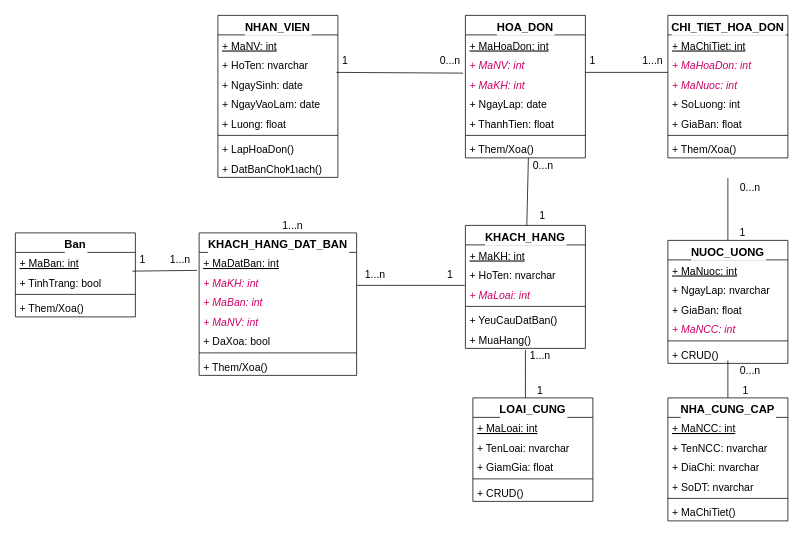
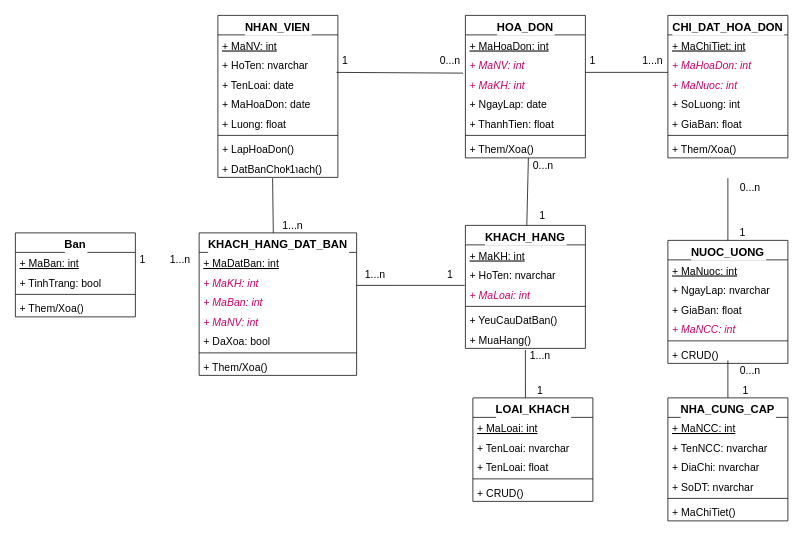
node "CHI_TIET_HOA_DON": label "CHI_TIET_HOA_DON" -> "CHI_DAT_HOA_DON"
node "+ NgaySinh: date": label "+ NgaySinh: date" -> "+ TenLoai: date"
node "+ NgayVaoLam: date": label "+ NgayVaoLam: date" -> "+ MaHoaDon: date"
edge "+ DatBanChoKhach()" -- "KHACH_HANG_DAT_BAN": added
edge "+ MaDatBan: int" -- "+ TinhTrang: bool": removed
node "LOAI_CUNG": label "LOAI_CUNG" -> "LOAI_KHACH"
node "+ GiamGia: float": label "+ GiamGia: float" -> "+ TenLoai: float"
